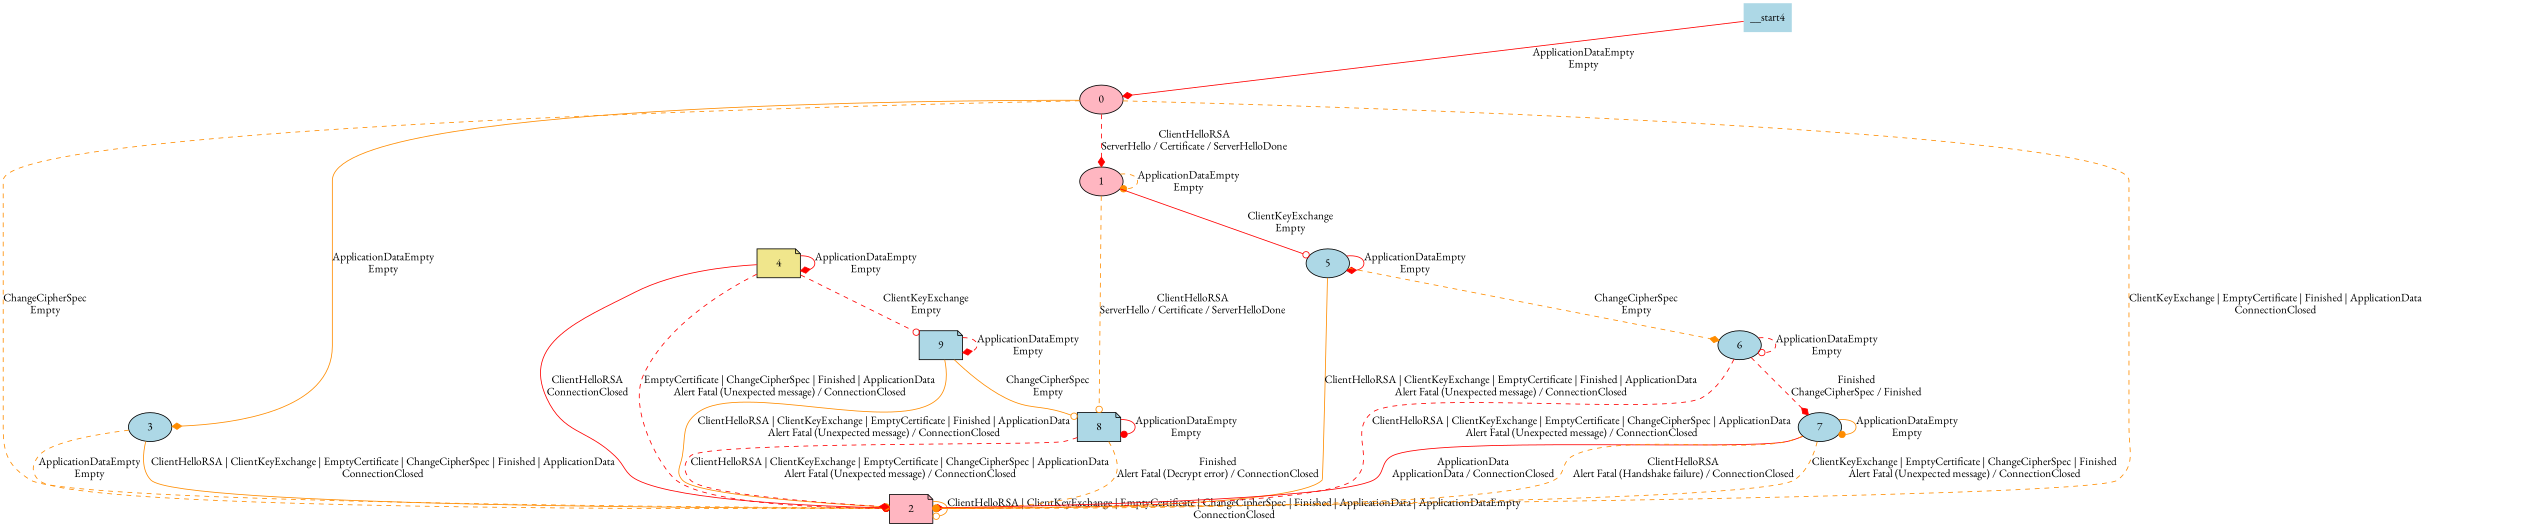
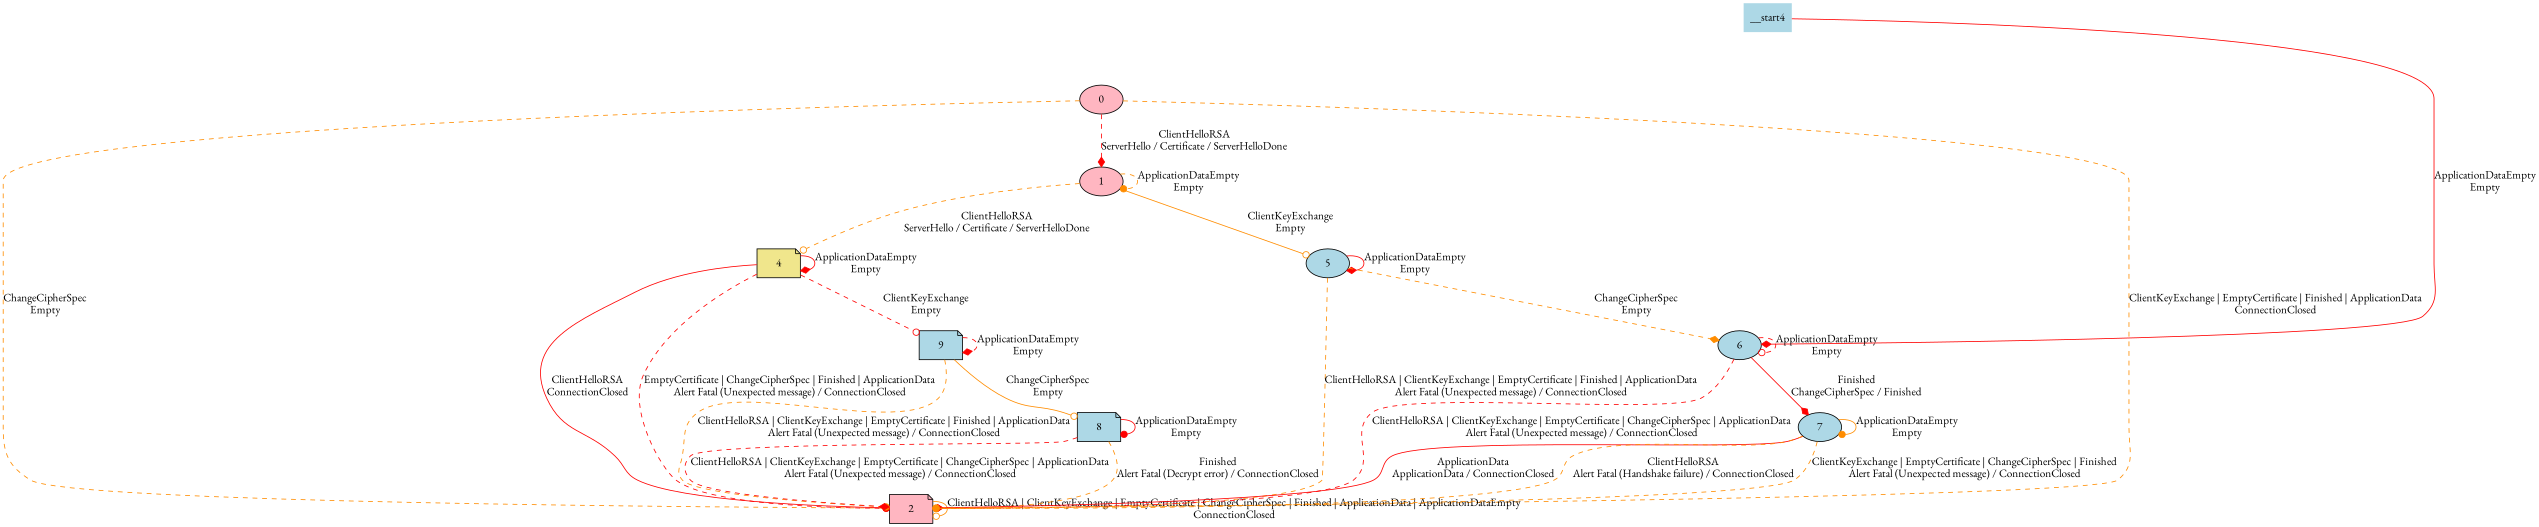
edge "__start4" -> "0": now "__start4" -> "6"
edge "1" -> "5": color red -> darkorange
edge "1" -> "8": now "1" -> "4"
edge "6" -> "7": style dashed -> solid
edge "9" -> "2": style solid -> dashed
node "3": removed
edge "5" -> "2": style solid -> dashed
